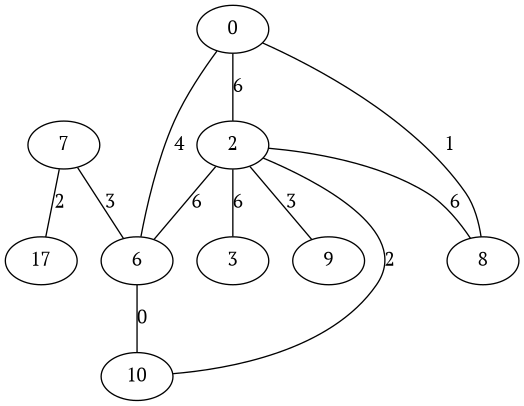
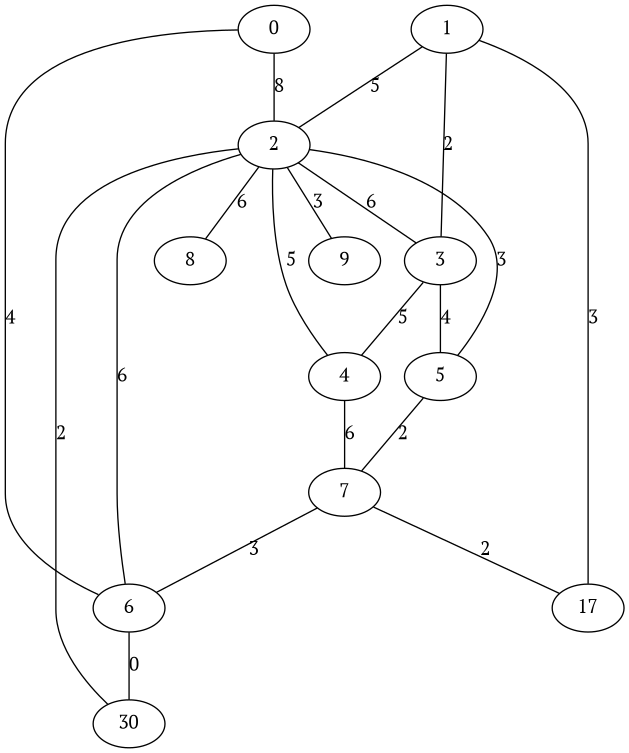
node "1": added
edge "0" -- "2": label "6" -> "8"
edge "0" -- "8": removed, label "1"
node "10": label "10" -> "30"
node "4": added
node "5": added
